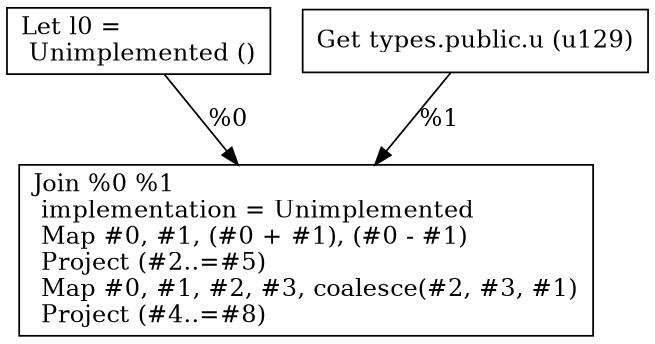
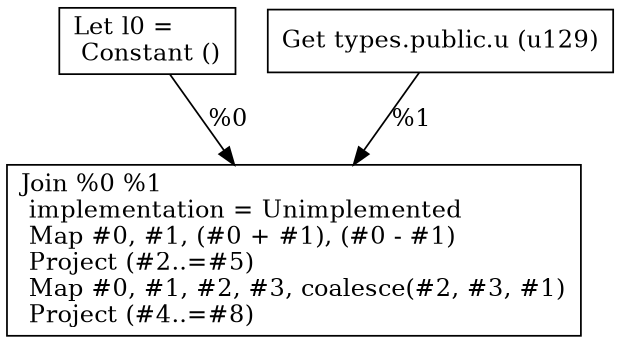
node "Let l0 = Unimplemented ()": label "Let l0 = Unimplemented ()" -> "Let l0 = Constant ()"
